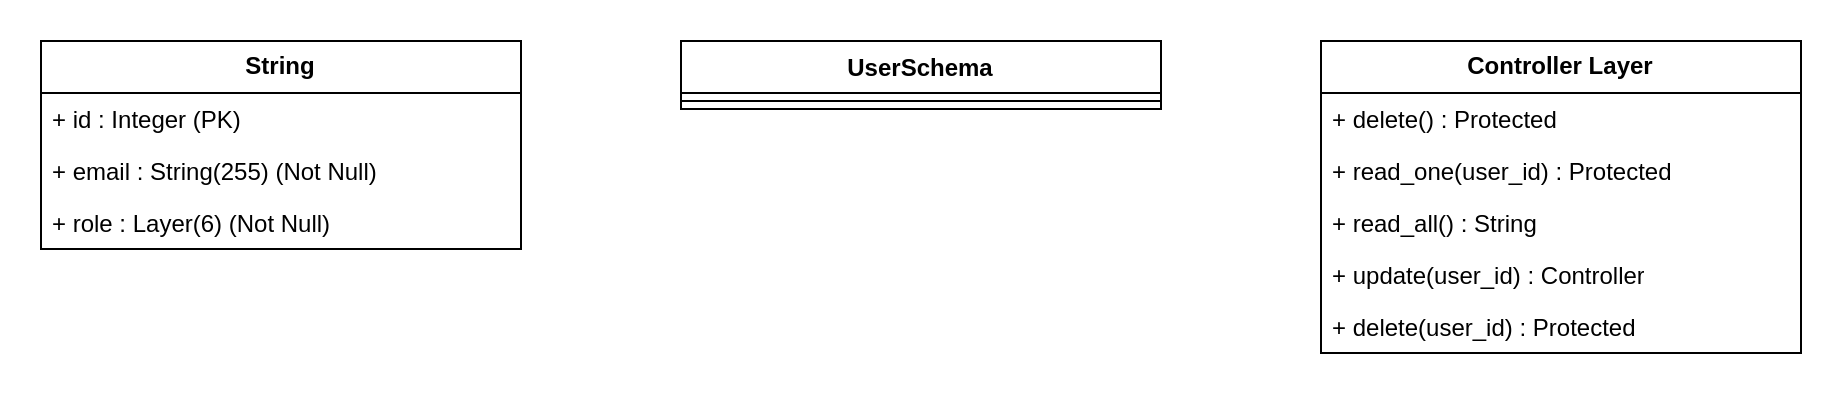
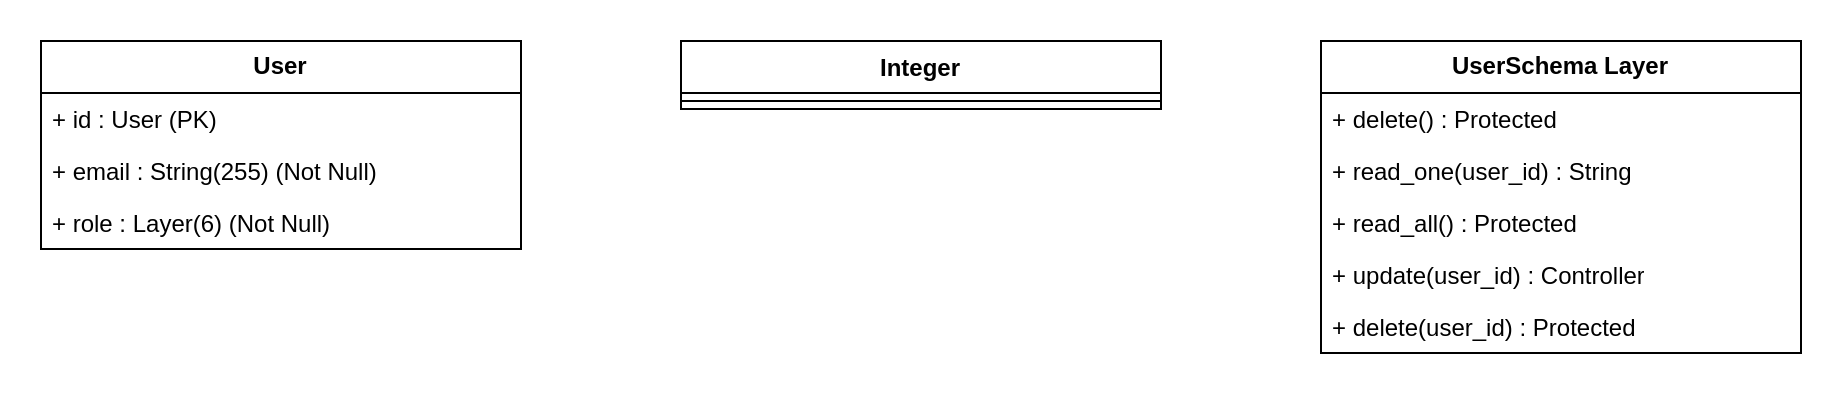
node "String": label "String" -> "User"
node "Controller Layer": label "Controller Layer" -> "UserSchema Layer"
node "UserSchema": label "UserSchema" -> "Integer"
node "+ id : Integer (PK)": label "+ id : Integer (PK)" -> "+ id : User (PK)"
node "+ read_one(user_id) : Protected": label "+ read_one(user_id) : Protected" -> "+ read_one(user_id) : String"
node "+ read_all() : String": label "+ read_all() : String" -> "+ read_all() : Protected"
